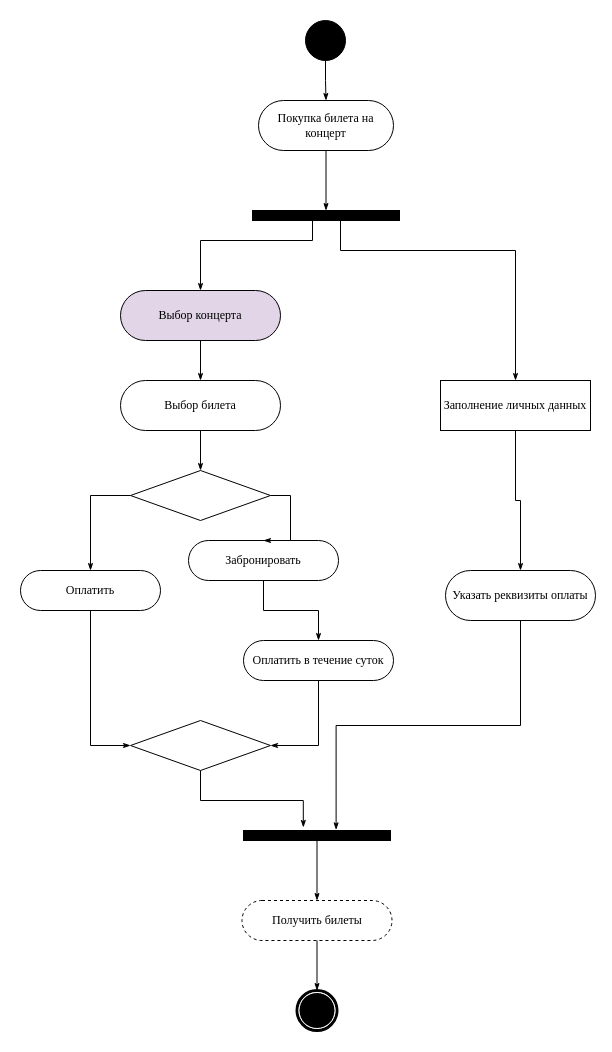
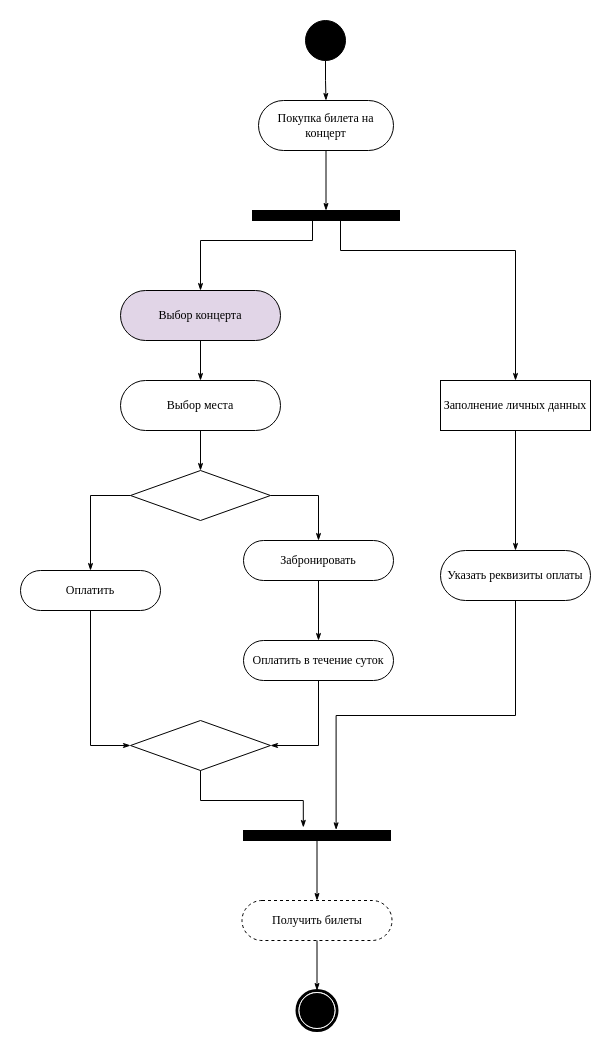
node "Выбор билета": label "Выбор билета" -> "Выбор места"
node "Забронировать": moved (264, 561) -> (319, 561)
node "Указать реквизиты оплаты": moved (521, 596) -> (516, 576)
